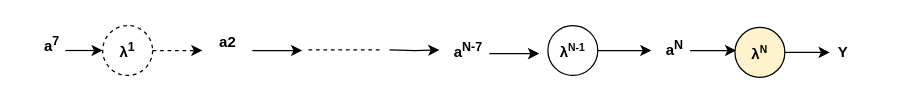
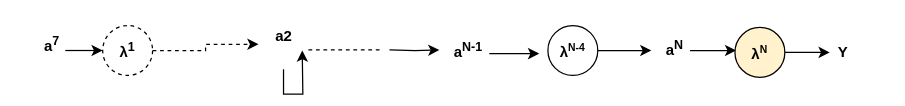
node "aN-7": label "aN-7" -> "aN-1"
node "a2": moved (227, 51) -> (283, 44)
node "λN-1": label "λN-1" -> "λN-4"
